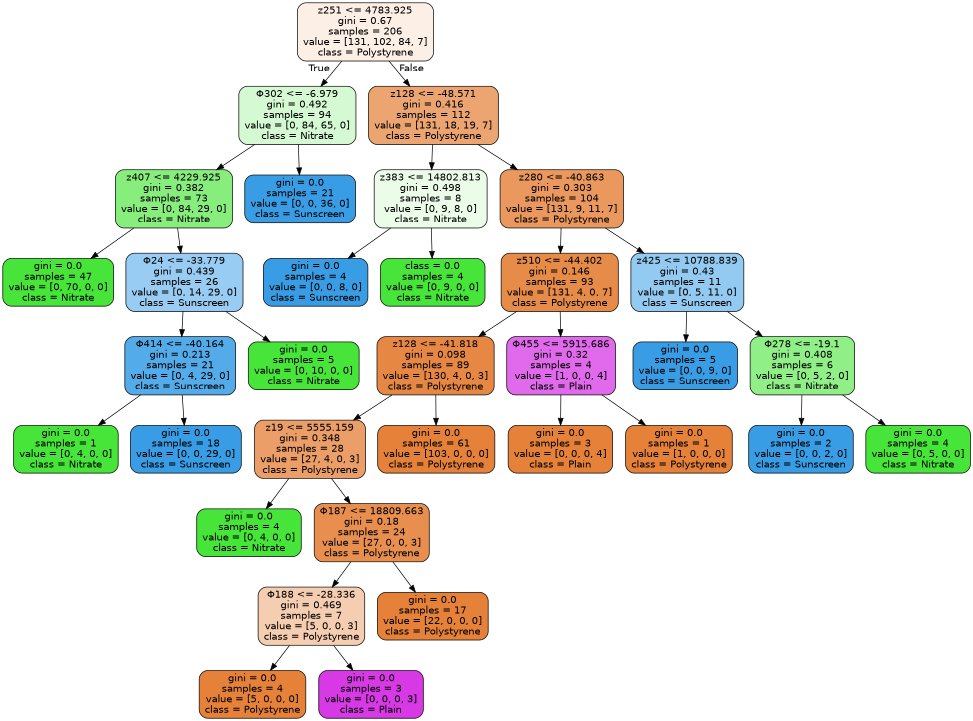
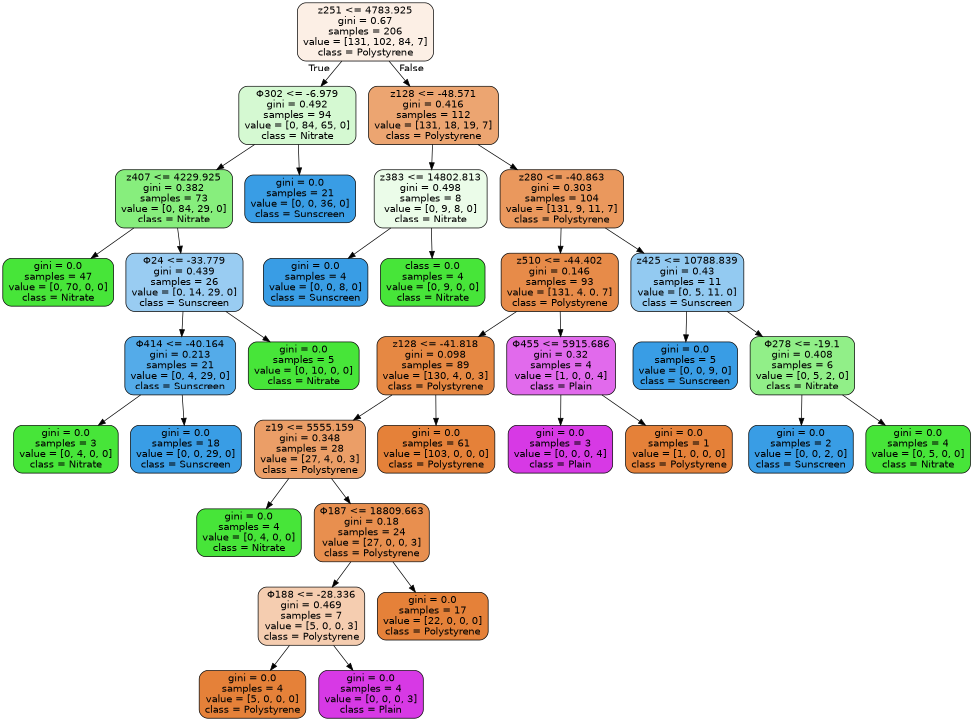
node "gini = 0.0 samples = 1 value = [0, 4, 0, 0] class = Nitrate": label "gini = 0.0 samples = 1 value = [0, 4, 0, 0] class = Nitrate" -> "gini = 0.0 samples = 3 value = [0, 4, 0, 0] class = Nitrate"
node "gini = 0.0 samples = 3 value = [0, 0, 0, 4] class = Plain": fillcolor #e58139 -> #d739e5
node "gini = 0.0 samples = 3 value = [0, 0, 0, 3] class = Plain": label "gini = 0.0 samples = 3 value = [0, 0, 0, 3] class = Plain" -> "gini = 0.0 samples = 4 value = [0, 0, 0, 3] class = Plain"
